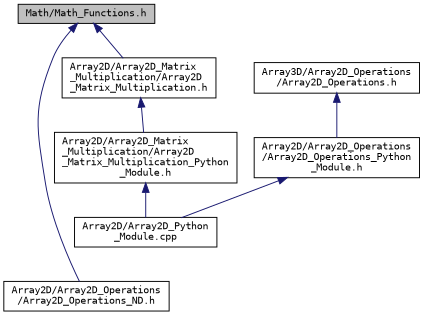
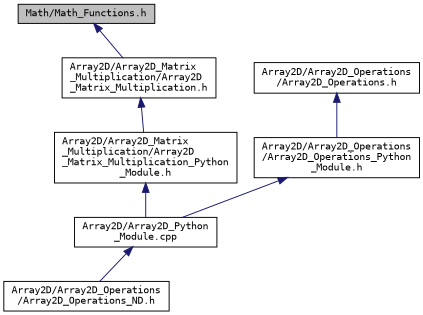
node "Array3D/Array2D_Operations /Array2D_Operations.h": label "Array3D/Array2D_Operations /Array2D_Operations.h" -> "Array2D/Array2D_Operations /Array2D_Operations.h"
edge "Array2D/Array2D_Operations /Array2D_Operations_ND.h" -> "Math/Math_Functions.h": now "Array2D/Array2D_Operations /Array2D_Operations_ND.h" -> "Array2D/Array2D_Python _Module.cpp"
